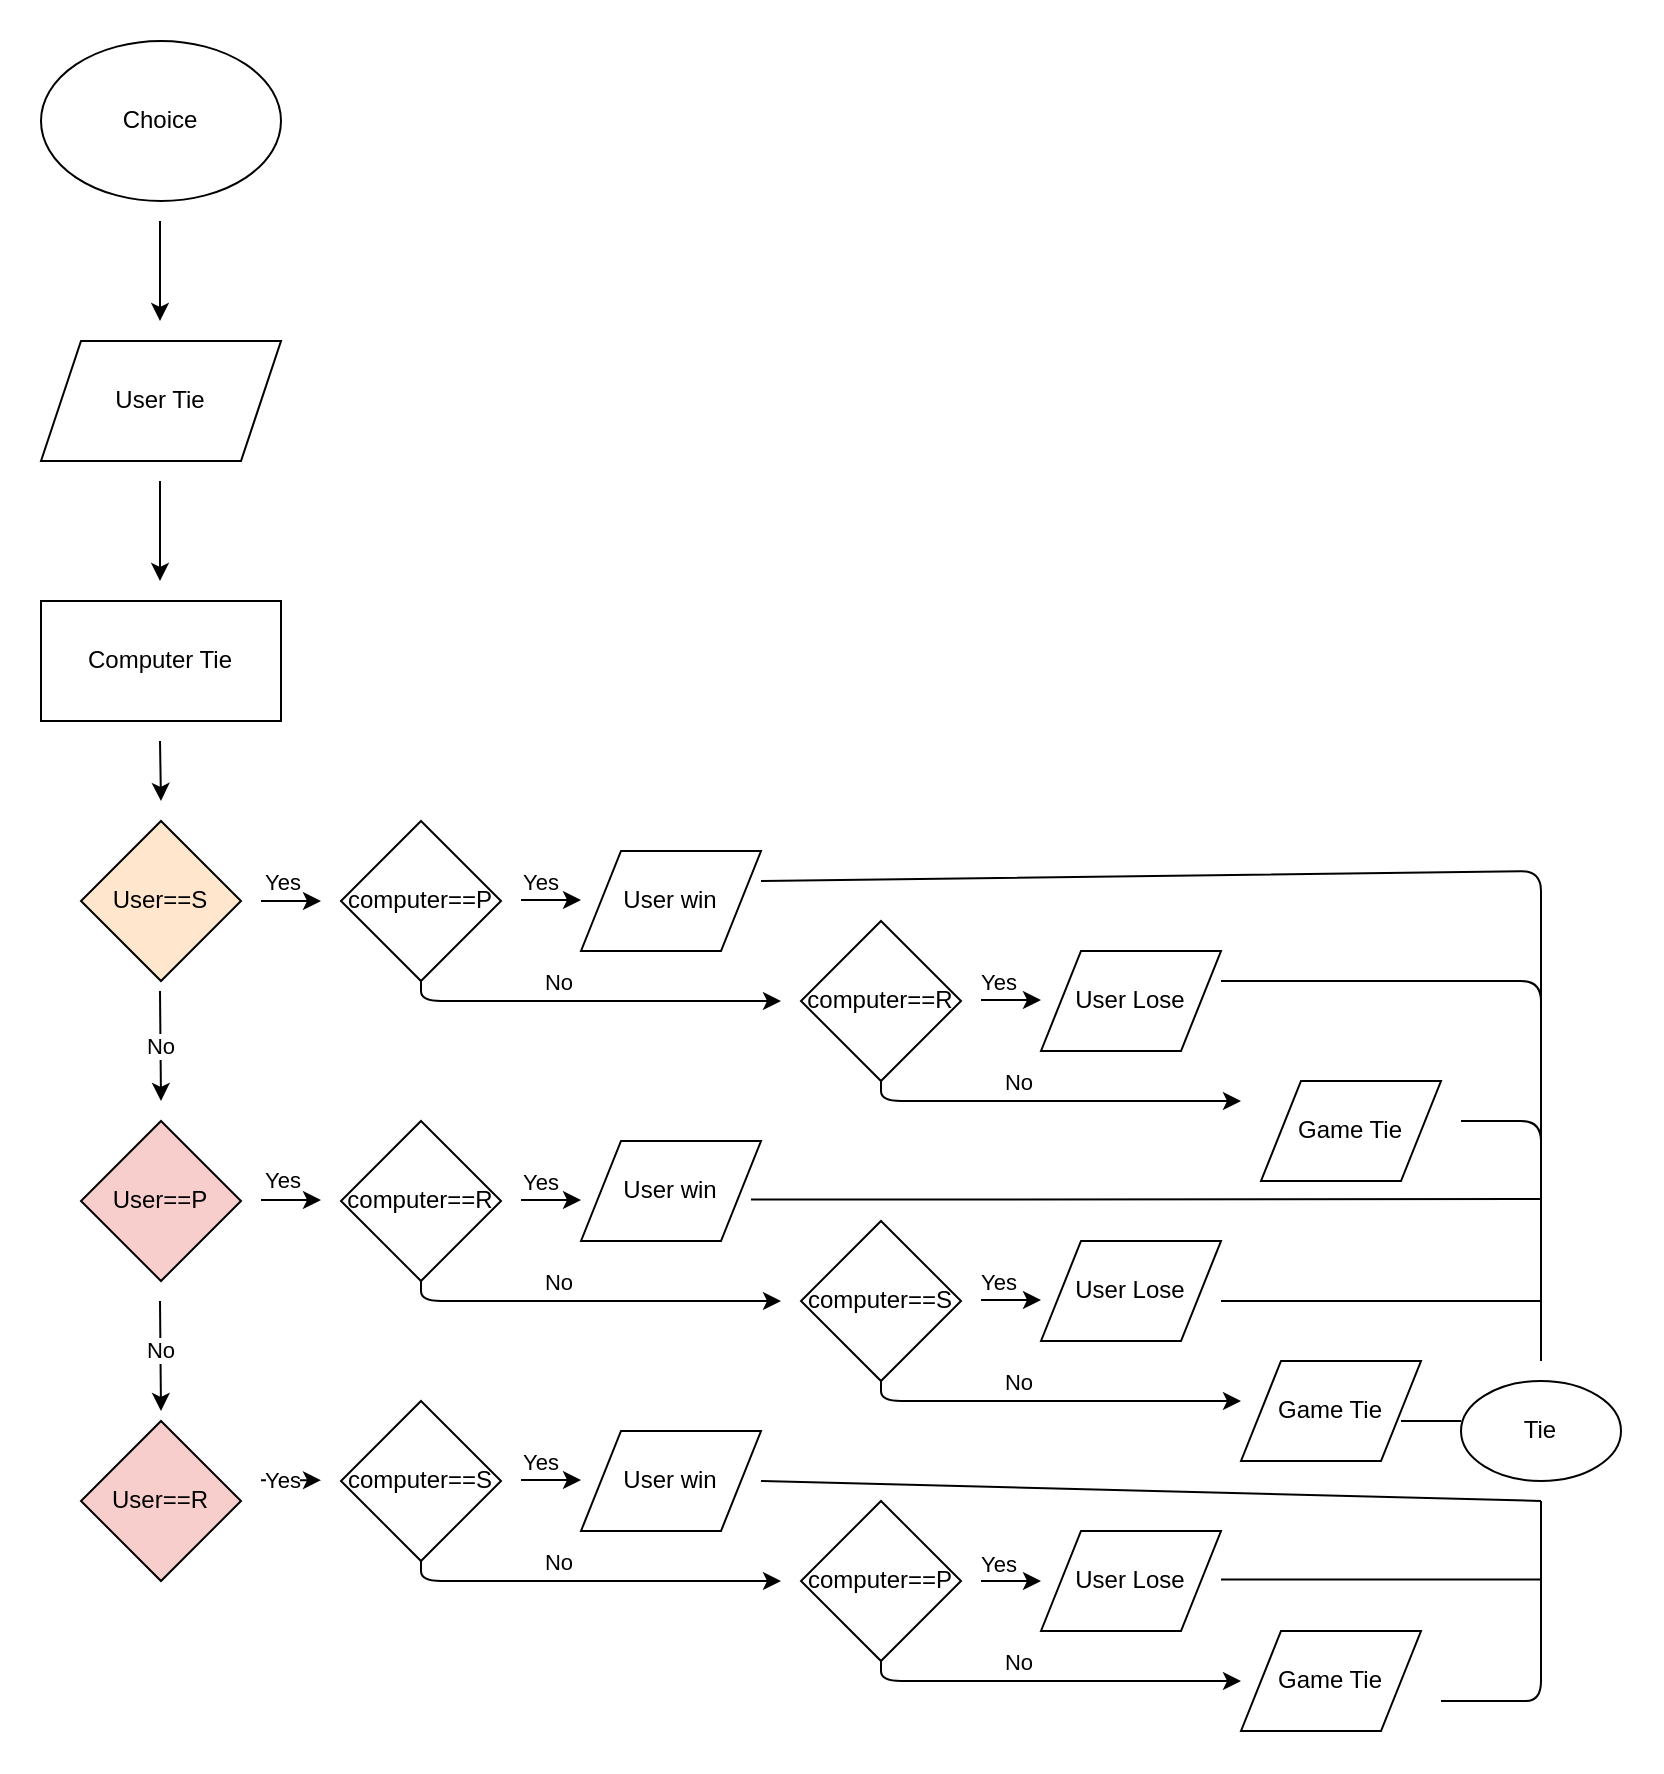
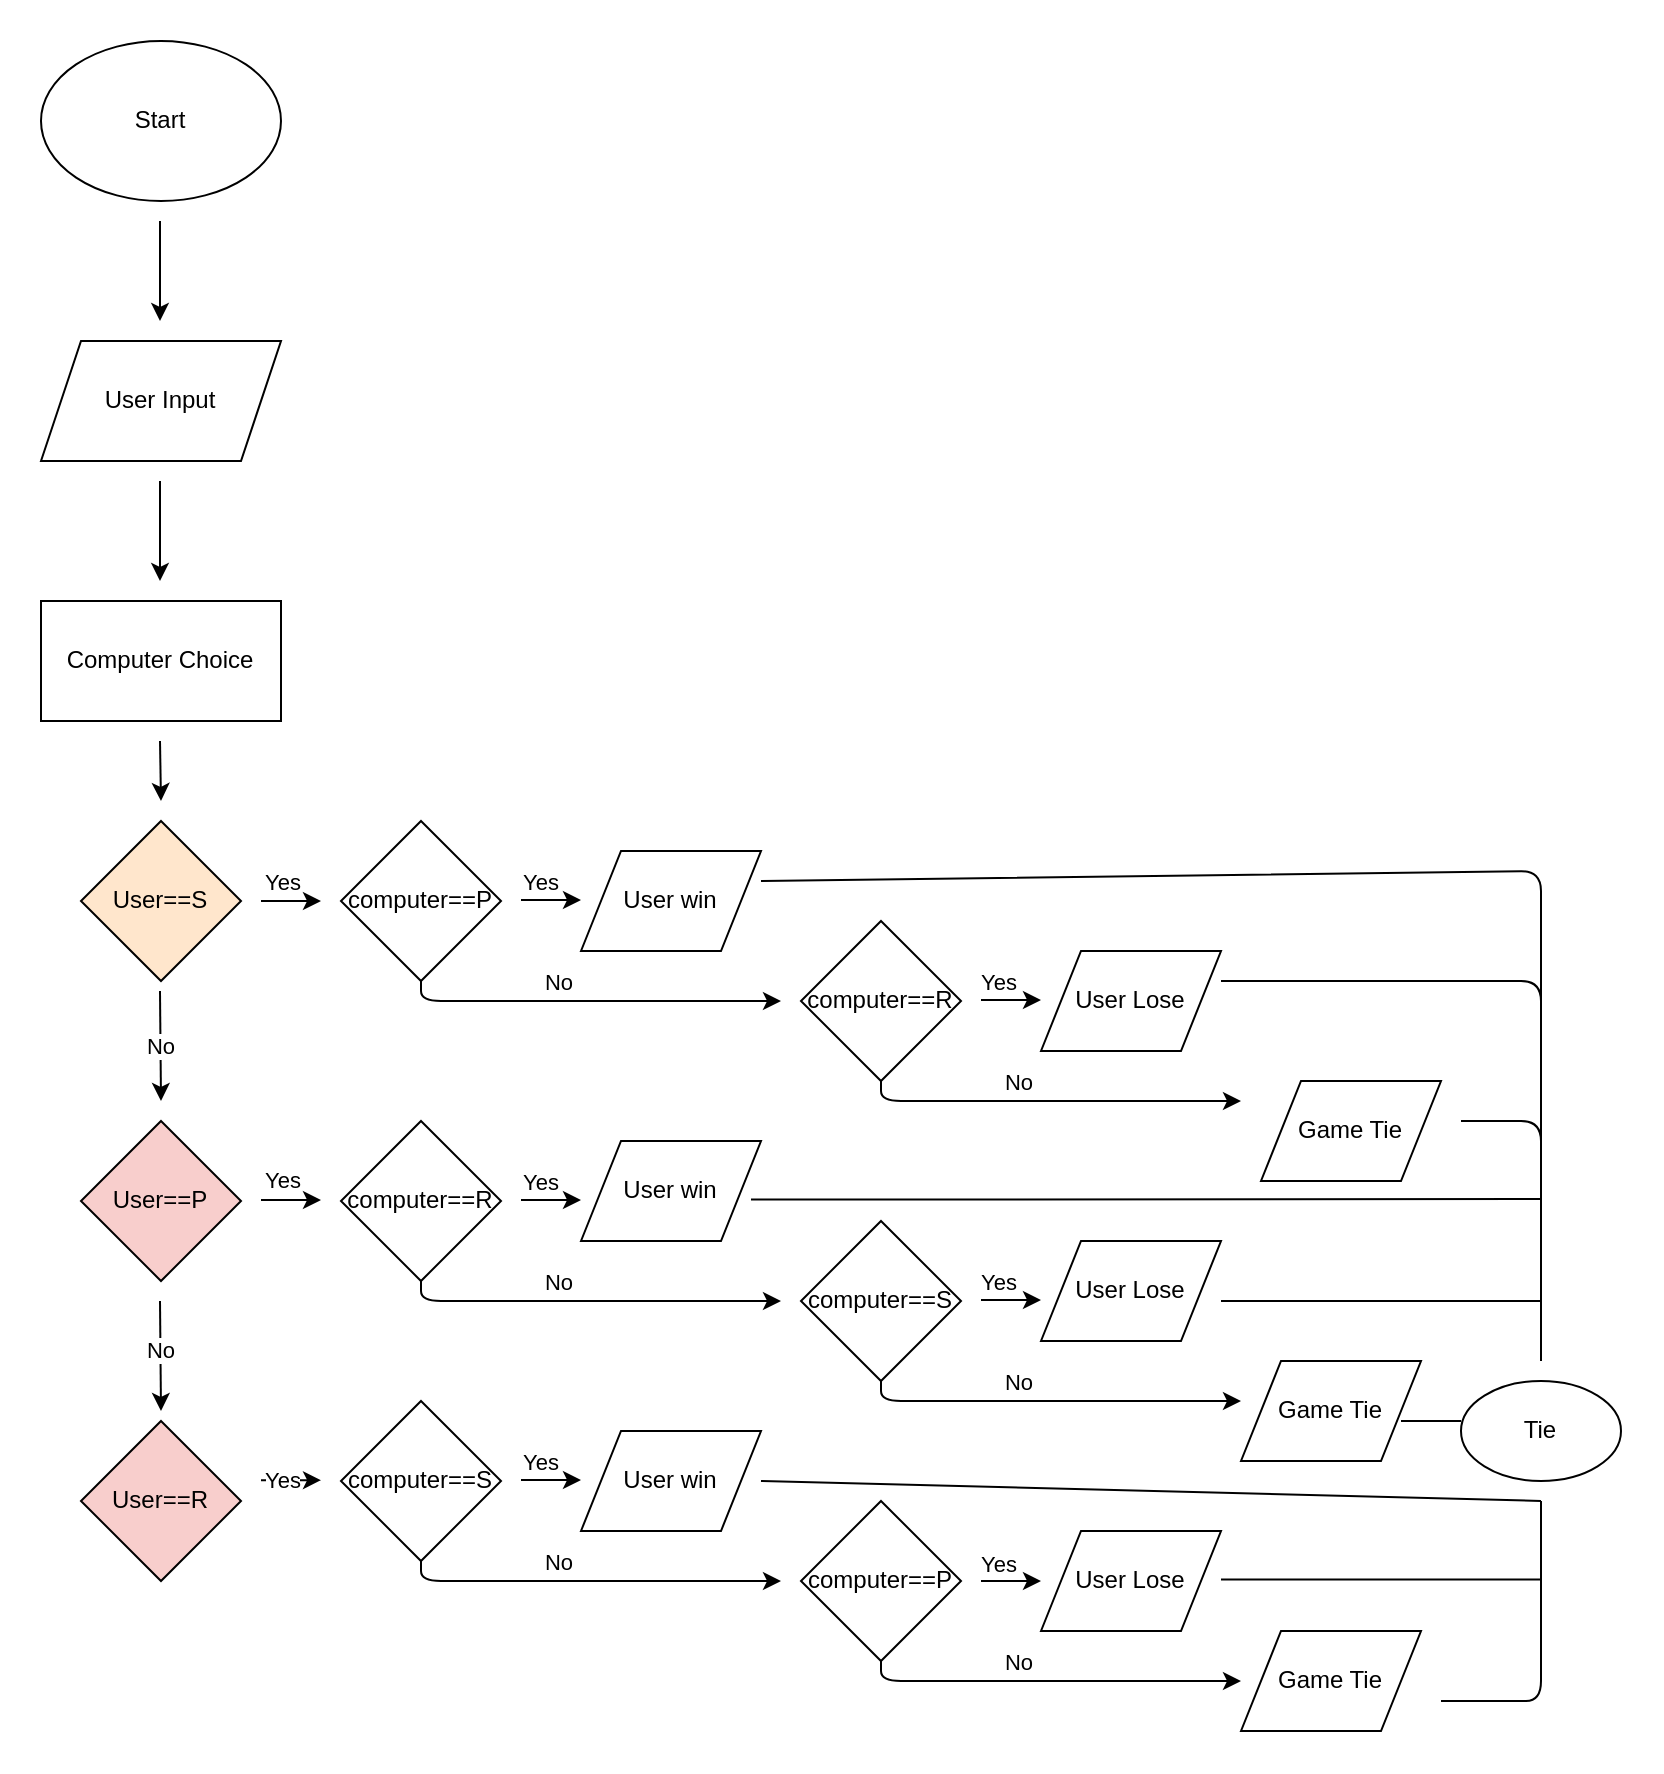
node "Choice": label "Choice" -> "Start"
node "User Tie": label "User Tie" -> "User Input"
node "Computer Tie": label "Computer Tie" -> "Computer Choice"
